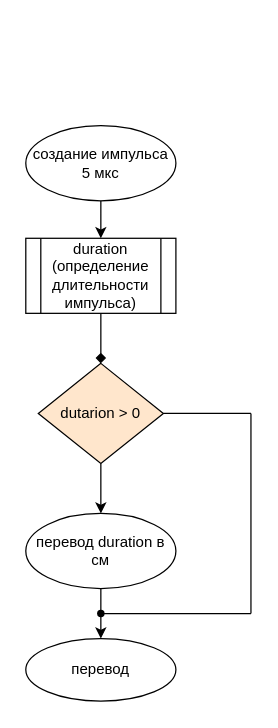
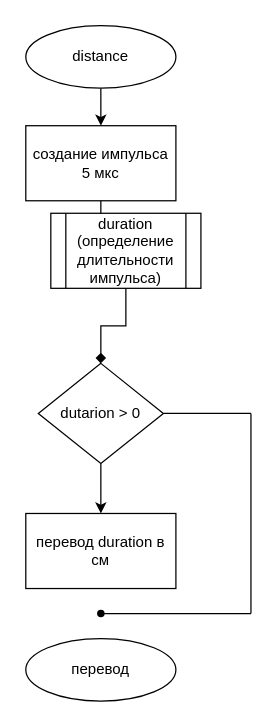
node "distance": added
edge "distance" -> "создание импульса 5 мкс": added
node "создание импульса 5 мкс": shape ellipse -> rectangle
node "duration (определение длительности импульса)": moved (101, 276) -> (126, 251)
node "dutarion > 0": fillcolor #ffe6cc -> #ffffff
node "перевод duration в см": shape ellipse -> rectangle
edge "перевод duration в см" -> "перевод": removed
